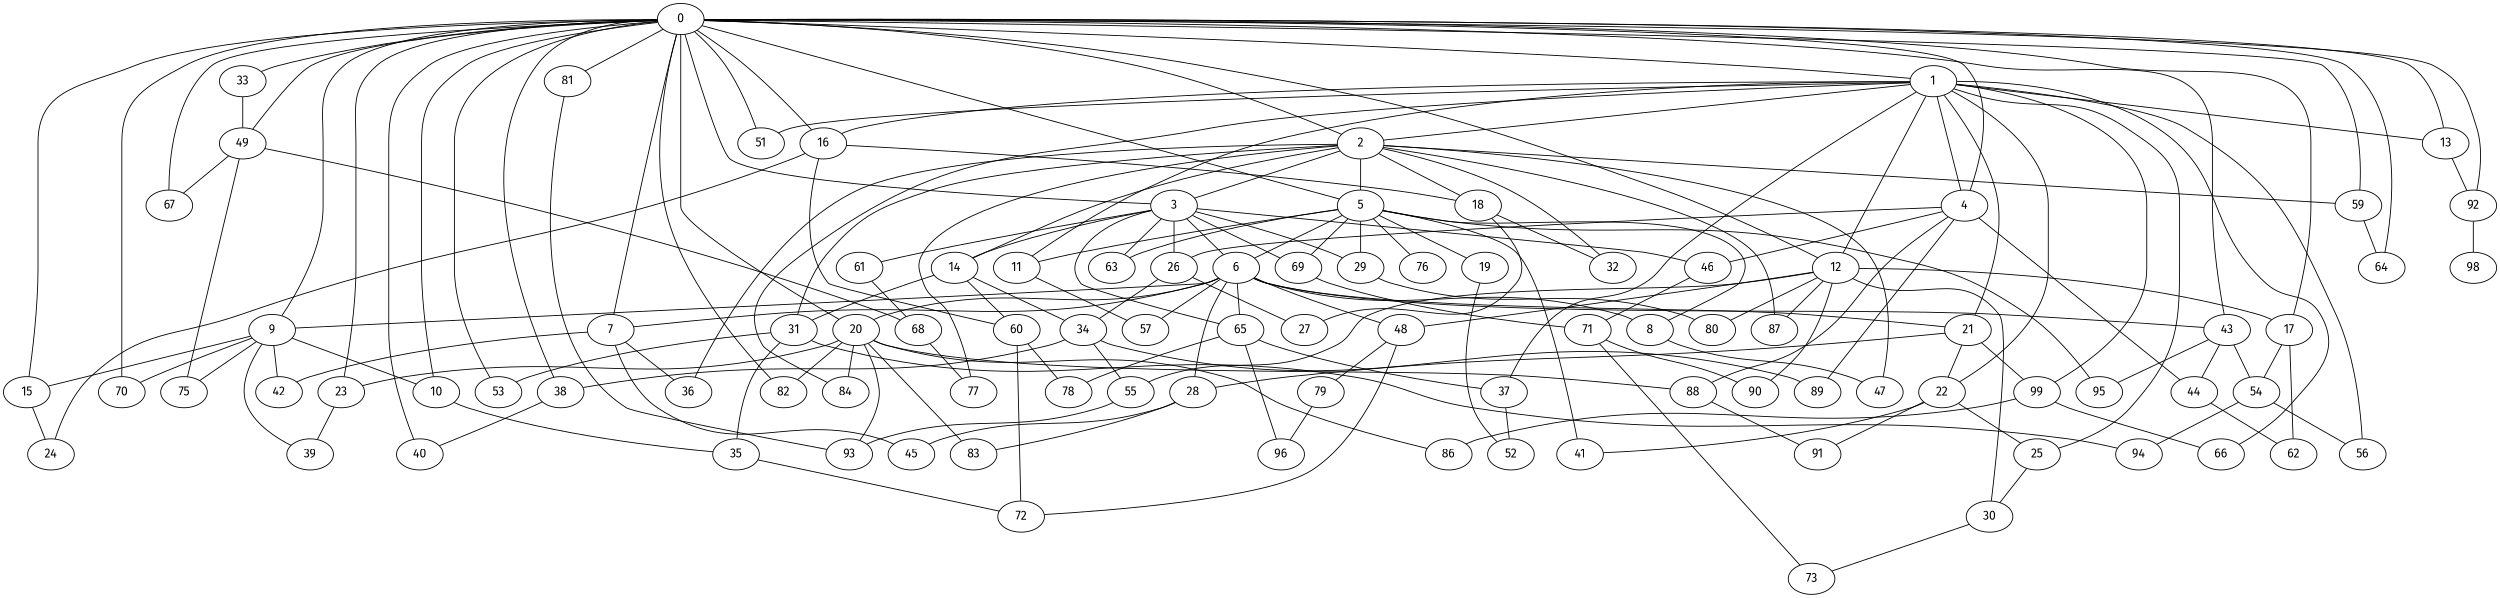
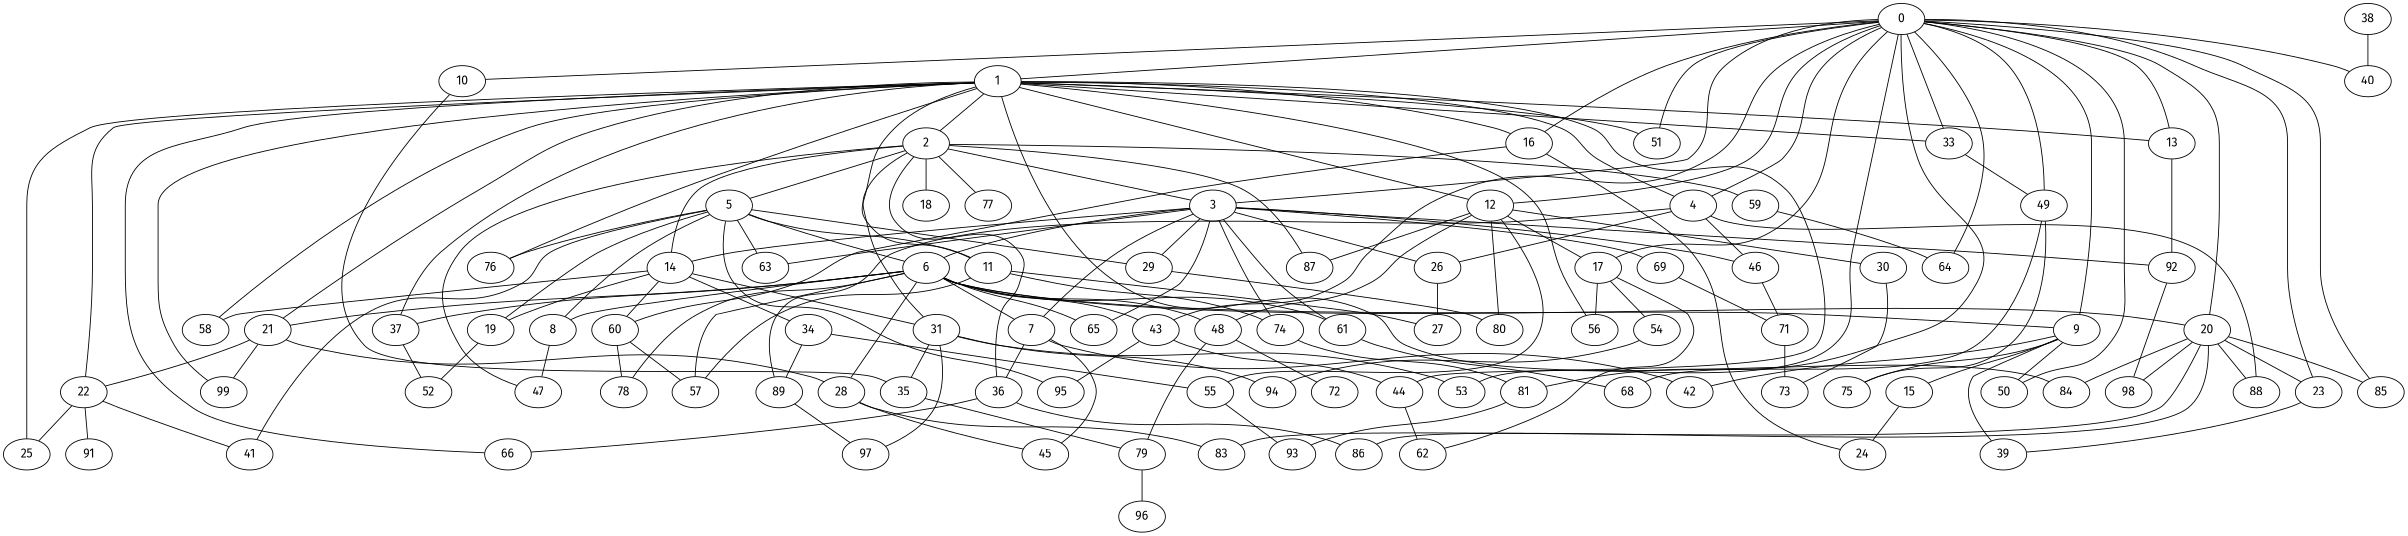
edge "0" -- "92": now "3" -- "92"
edge "0" -- "59": removed
edge "0" -- "15": removed
edge "0" -- "2": removed
edge "0" -- "5": removed
edge "1" -- "33": added
edge "0" -- "38": removed
edge "16" -- "18": removed
edge "0" -- "7": now "3" -- "7"
edge "1" -- "76": added
node "67": removed
edge "5" -- "69": removed
node "32": removed
edge "14" -- "19": added
edge "6" -- "61": added
edge "4" -- "44": now "1" -- "44"
edge "26" -- "34": removed
edge "18" -- "27": now "11" -- "27"
node "58": added
node "74": added
edge "65" -- "78": now "6" -- "78"
edge "9" -- "10": removed
edge "68" -- "77": removed
edge "43" -- "54": removed
edge "65" -- "37": now "6" -- "37"
edge "34" -- "38": removed
node "70": label "70" -> "50"
node "82": label "82" -> "85"
node "90": removed
edge "20" -- "93": now "20" -- "98"
edge "65" -- "96": removed
edge "60" -- "72": now "60" -- "57"
edge "99" -- "86": now "36" -- "86"
edge "88" -- "91": removed
edge "54" -- "56": now "17" -- "56"
edge "99" -- "66": now "36" -- "66"
node "97": added
edge "35" -- "72": now "35" -- "79"
edge "25" -- "30": removed
